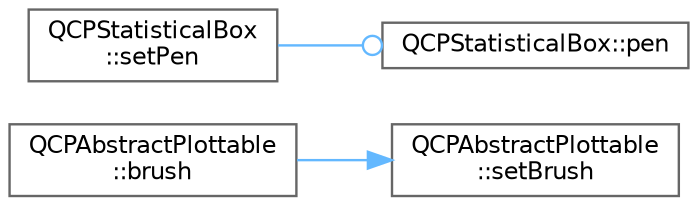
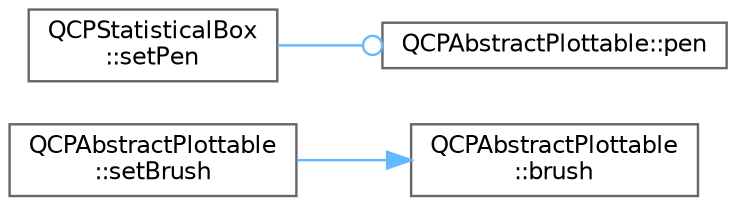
node "QCPStatisticalBox::pen": label "QCPStatisticalBox::pen" -> "QCPAbstractPlottable::pen"
edge "QCPAbstractPlottable ::brush" -> "QCPAbstractPlottable ::setBrush": reversed
